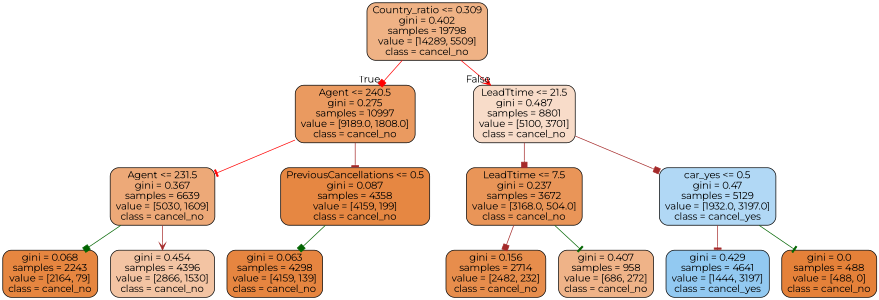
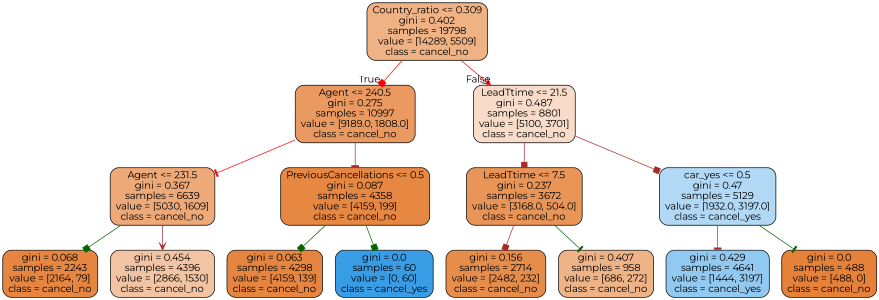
node "gini = 0.0 samples = 60 value = [0, 60] class = cancel_yes": added
